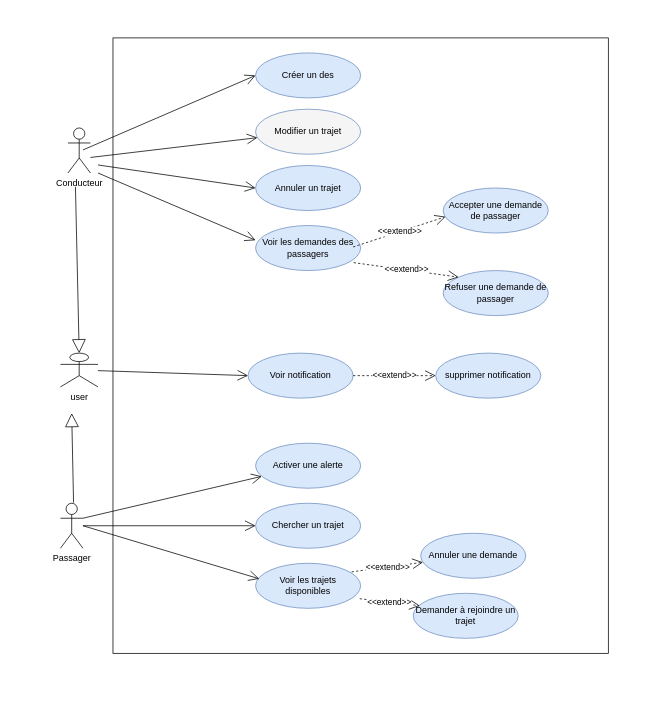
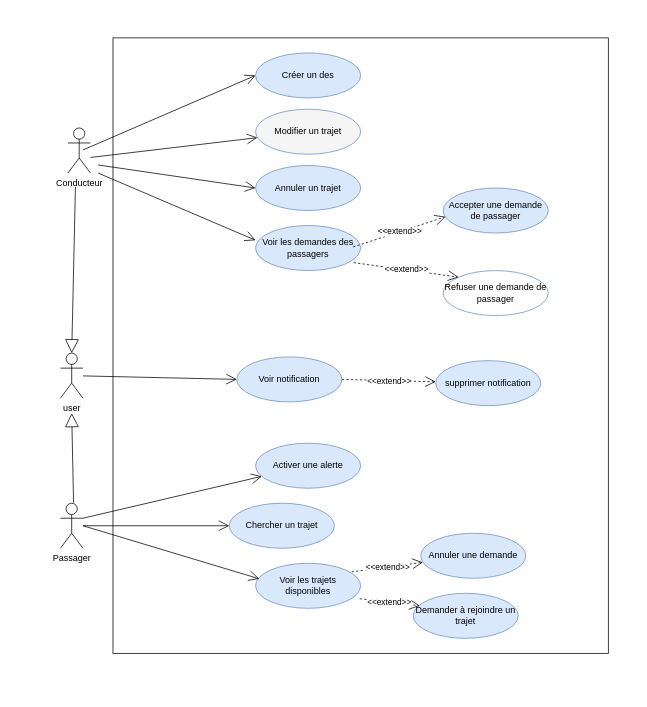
node "Refuser une demande de passager": fillcolor #dae8fc -> #ffffff
node "user": size 38x34 -> 23x45
node "Voir notification": moved (300, 375) -> (289, 379)
node "supprimer notification": moved (488, 375) -> (488, 383)
node "Chercher un trajet": moved (308, 525) -> (282, 525)
